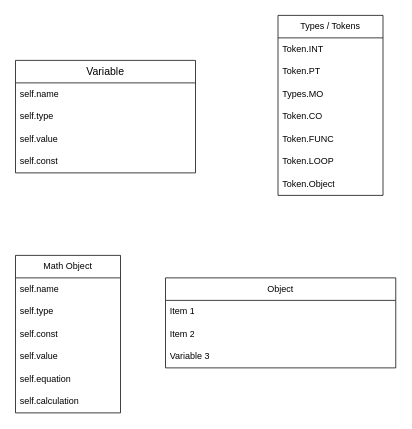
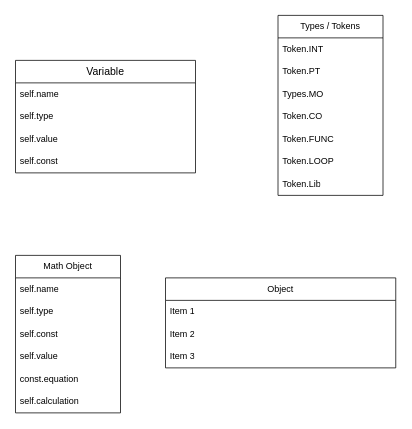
node "Token.Object": label "Token.Object" -> "Token.Lib"
node "Variable 3": label "Variable 3" -> "Item 3"
node "self.equation": label "self.equation" -> "const.equation"
